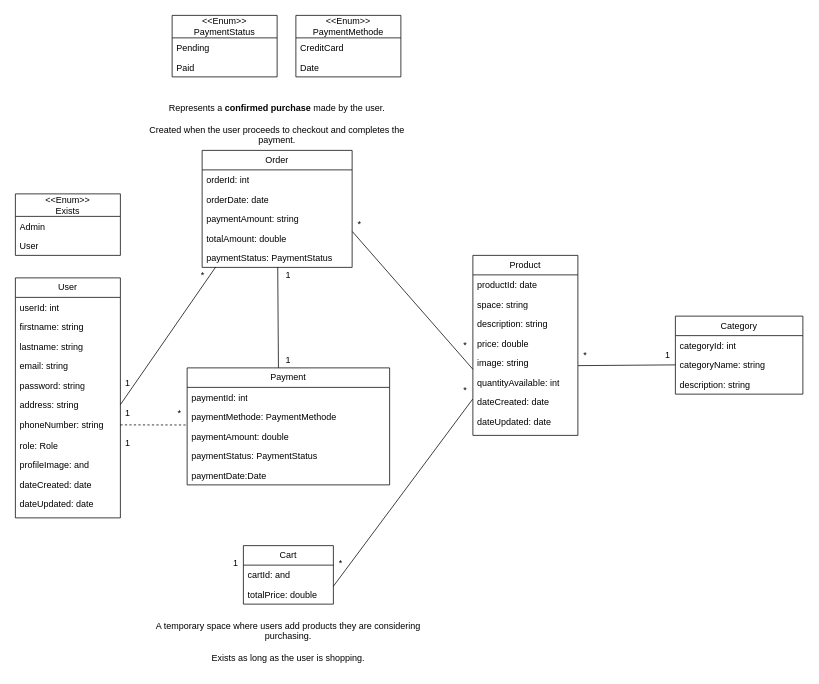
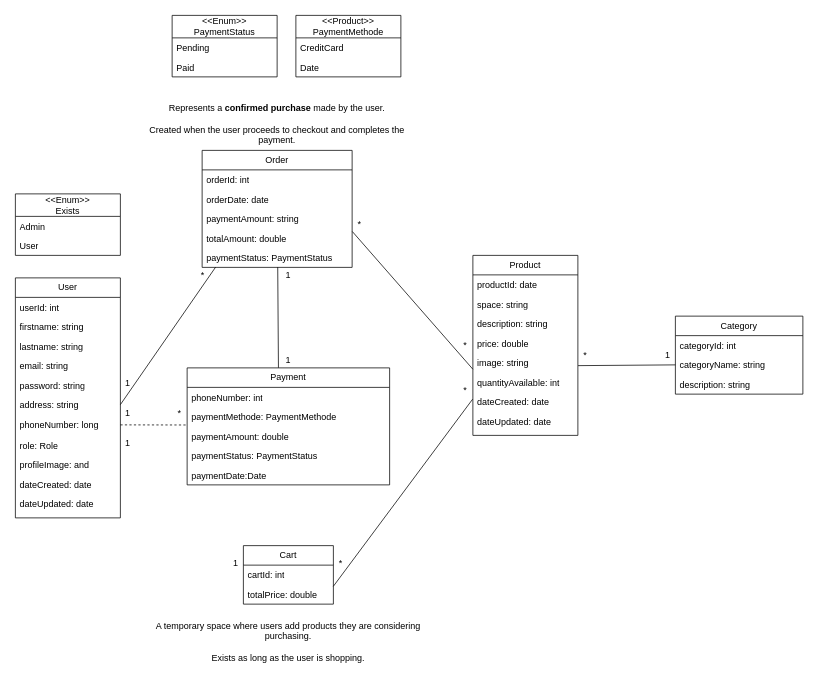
node "<<Enum>> PaymentMethode": label "<<Enum>> PaymentMethode" -> "<<Product>> PaymentMethode"
node "paymentId: int": label "paymentId: int" -> "phoneNumber: int"
node "phoneNumber: string": label "phoneNumber: string" -> "phoneNumber: long"
node "cartId: and": label "cartId: and" -> "cartId: int"
